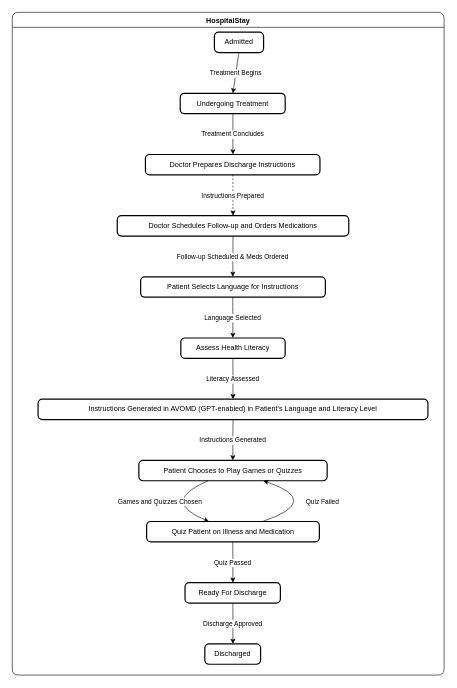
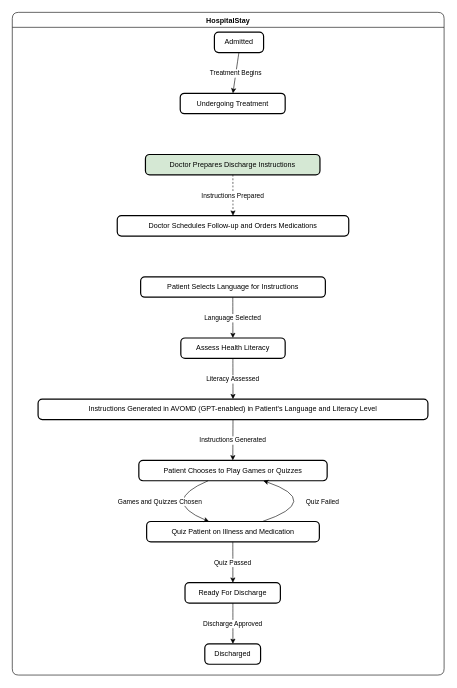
edge "Undergoing Treatment" -> "Doctor Prepares Discharge Instructions": removed, label "Treatment Concludes"
node "Doctor Prepares Discharge Instructions": fillcolor #ffffff -> #d5e8d4
edge "Doctor Schedules Follow-up and Orders Medications" -> "Patient Selects Language for Instructions": removed, label "Follow-up Scheduled & Meds Ordered"
